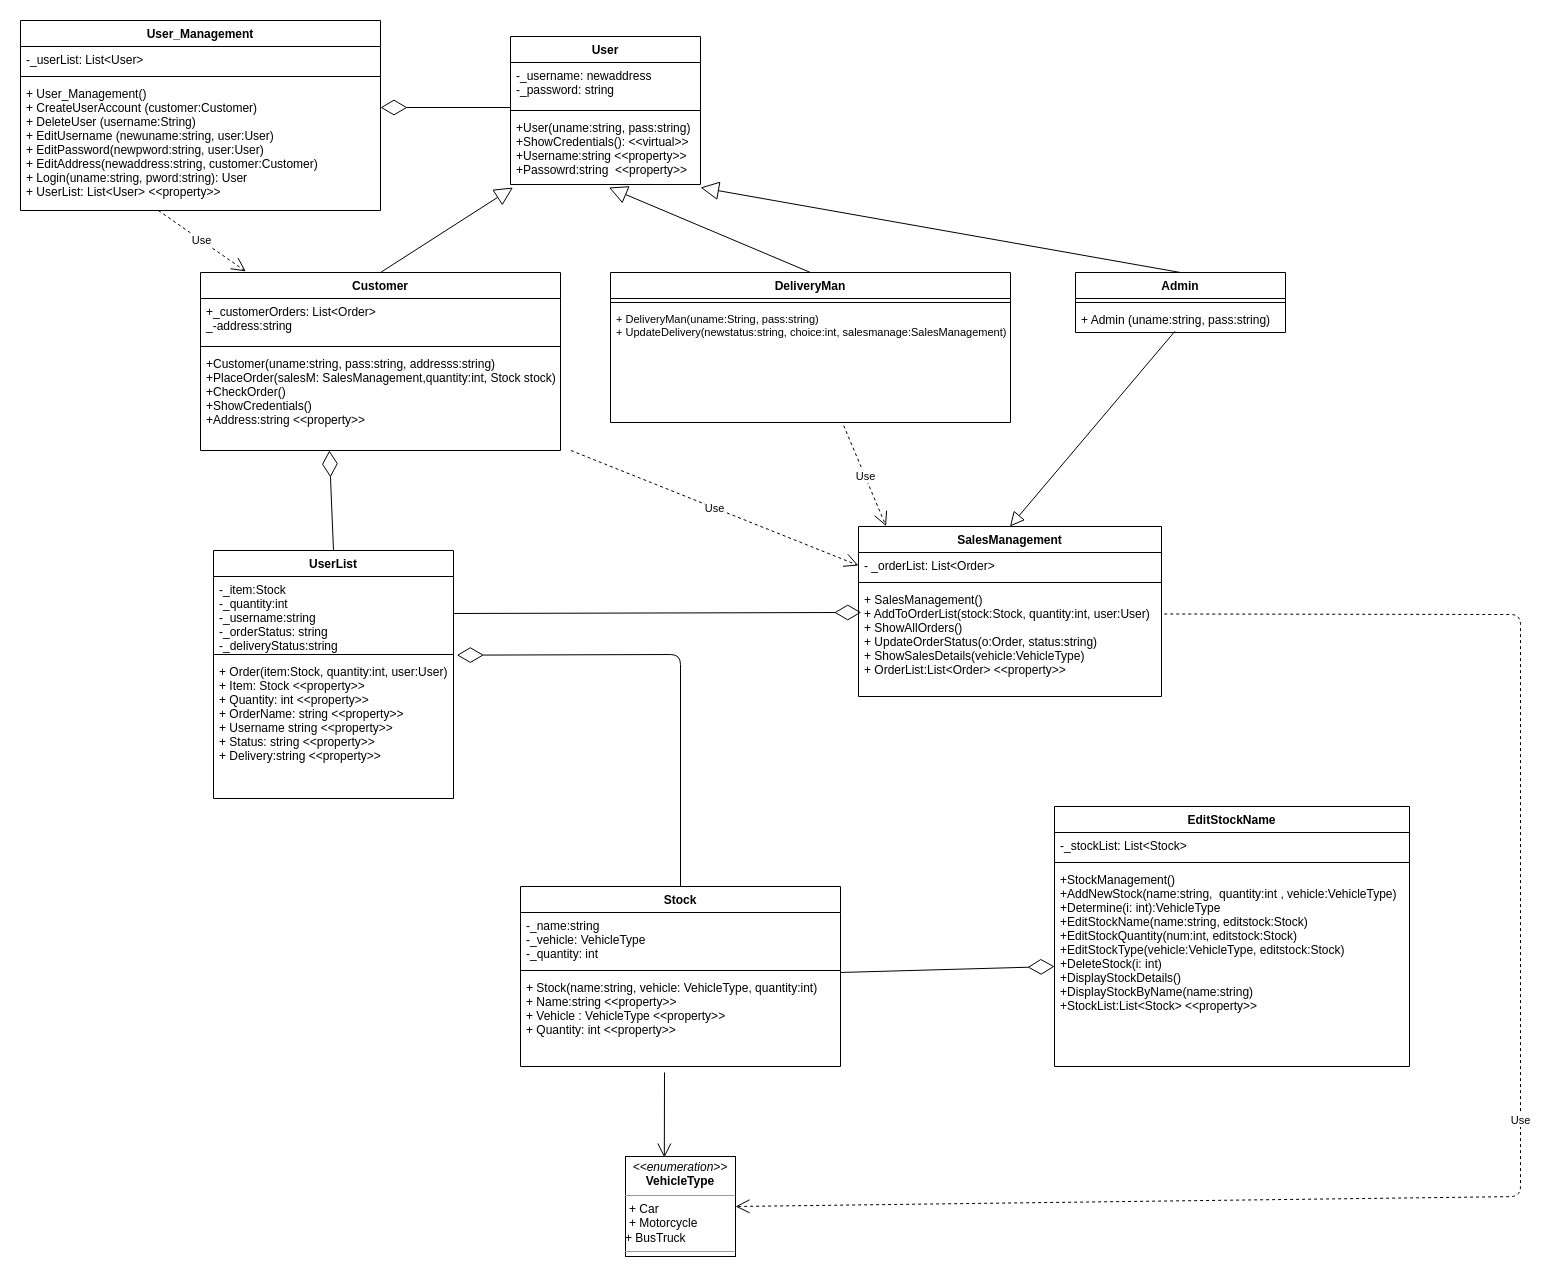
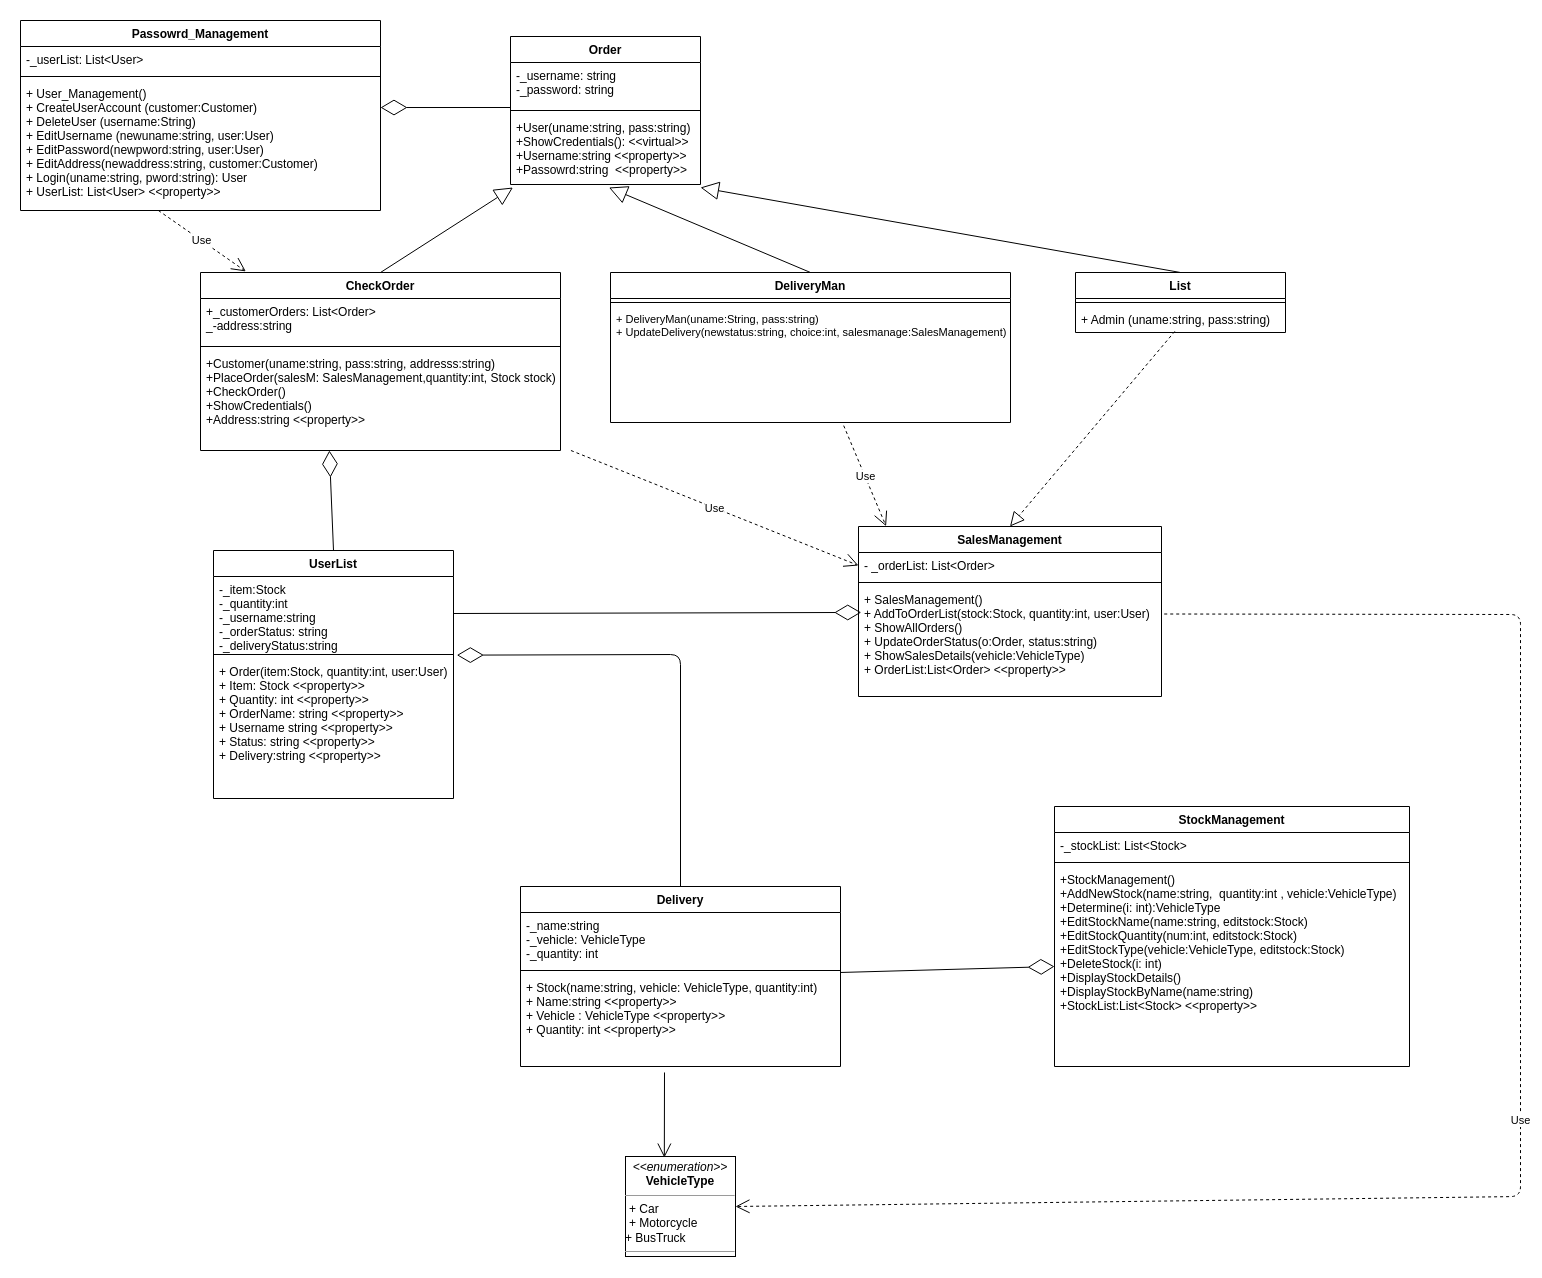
node "User_Management": label "User_Management" -> "Passowrd_Management"
node "User": label "User" -> "Order"
node "-_username: newaddress -_password: string": label "-_username: newaddress -_password: string" -> "-_username: string -_password: string"
node "Customer": label "Customer" -> "CheckOrder"
node "Admin": label "Admin" -> "List"
edge "+ Admin (uname:string, pass:string)" -> "SalesManagement": style solid -> dashed
node "EditStockName": label "EditStockName" -> "StockManagement"
node "Stock": label "Stock" -> "Delivery"
